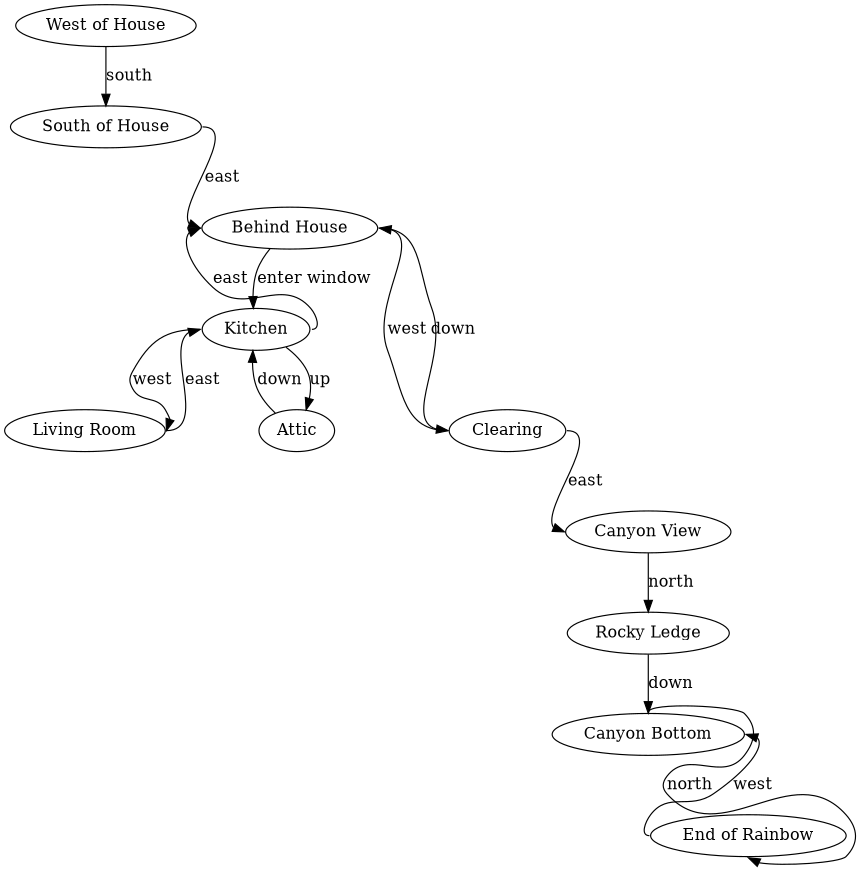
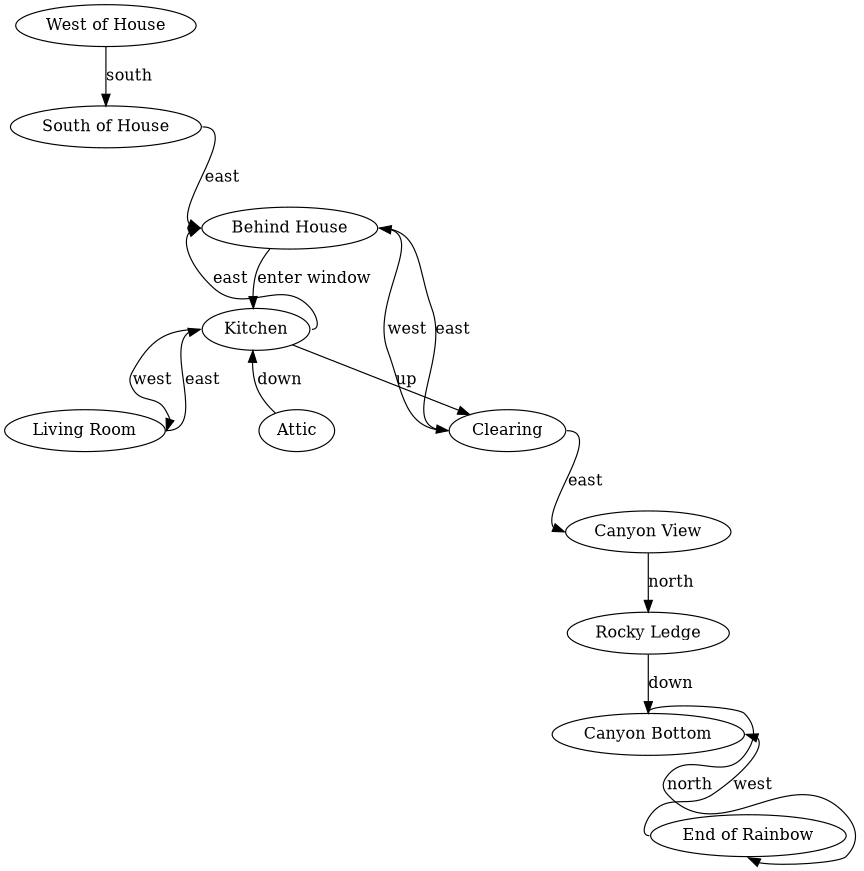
edge "Behind House" -> "Clearing": label "down" -> "east"
edge "Kitchen" -> "Attic": now "Kitchen" -> "Clearing"
